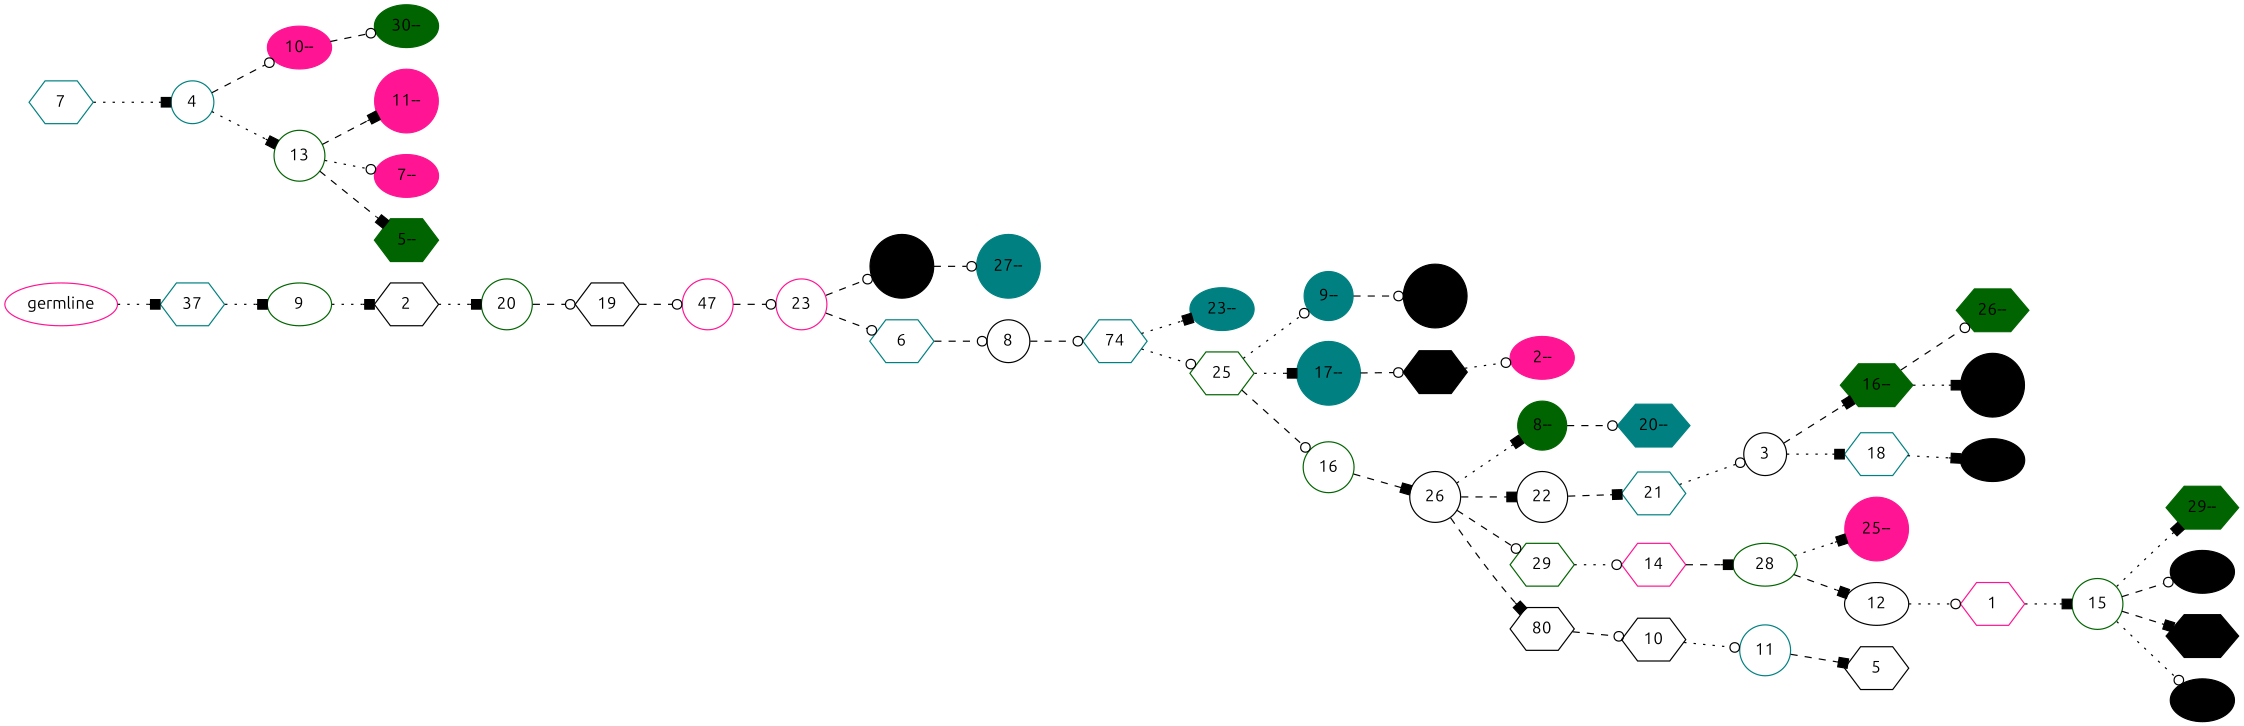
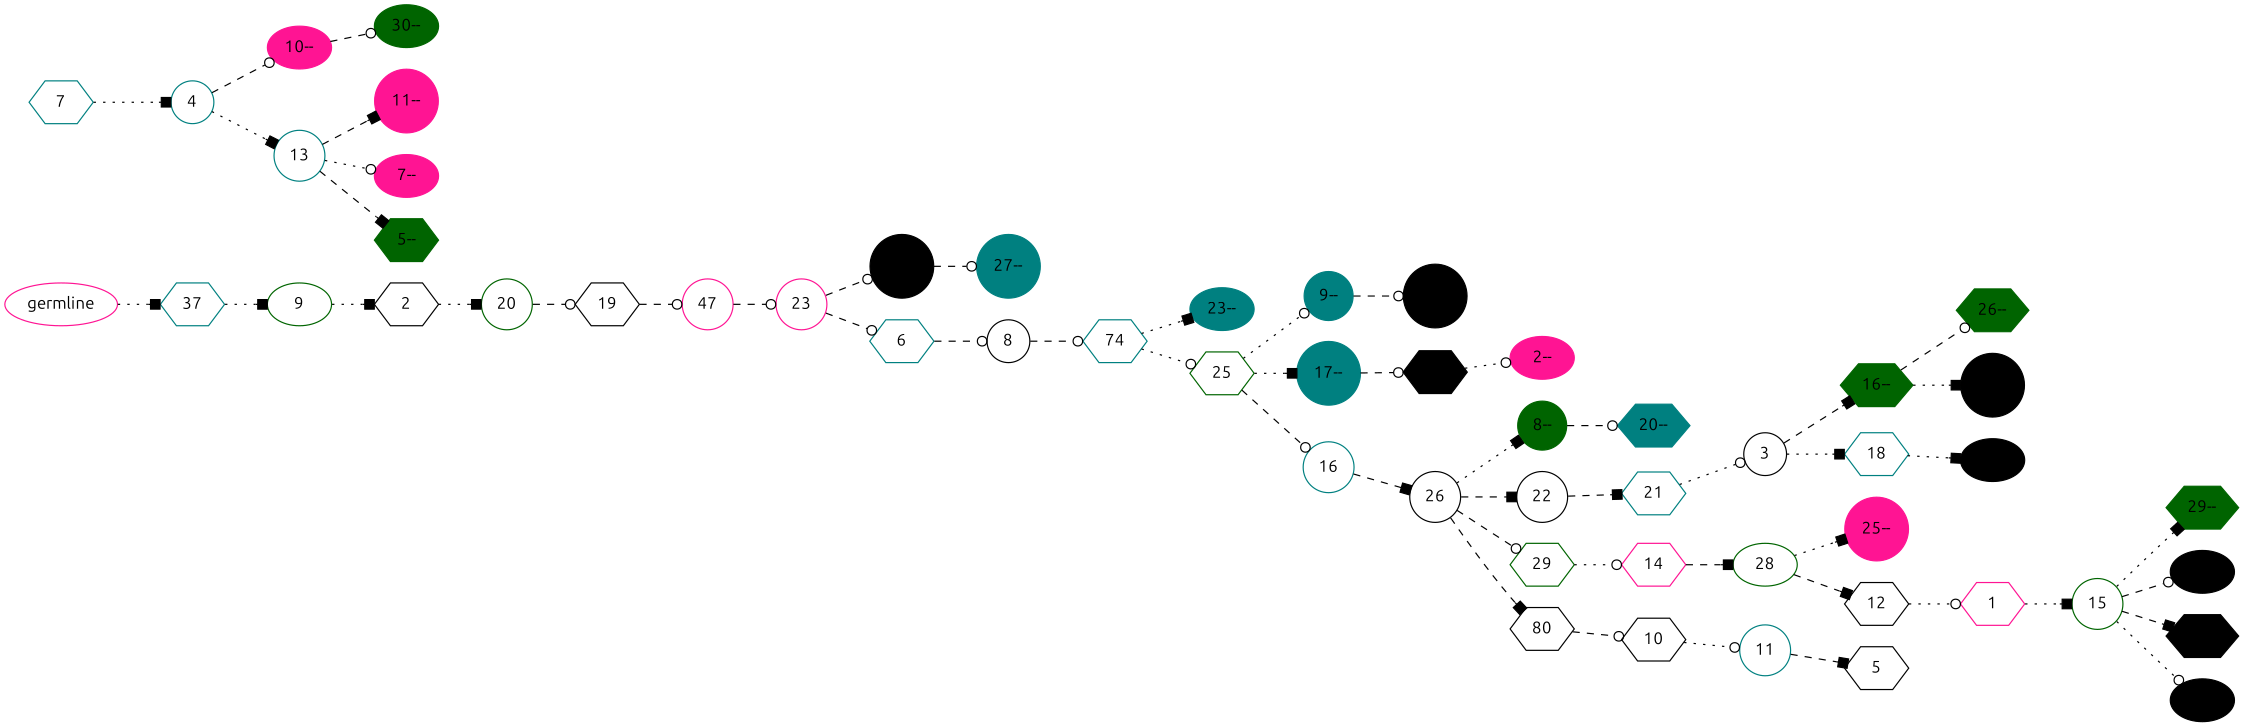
node "13": color darkgreen -> teal
node "16": color darkgreen -> teal
node "12": shape ellipse -> hexagon
